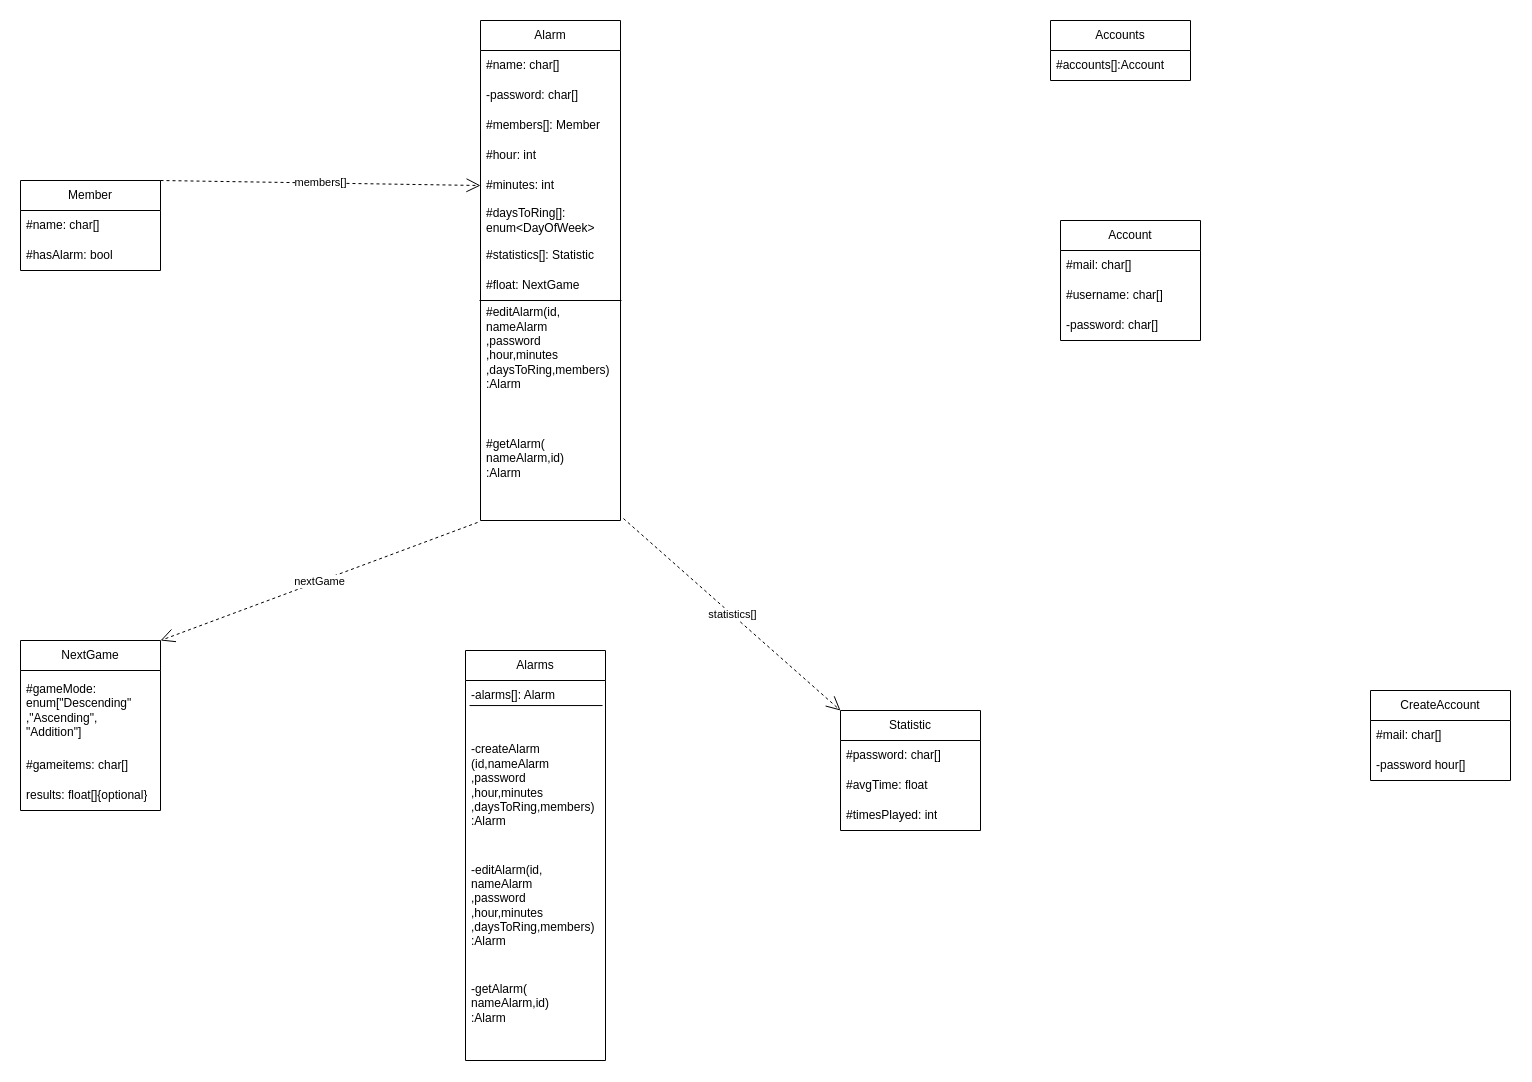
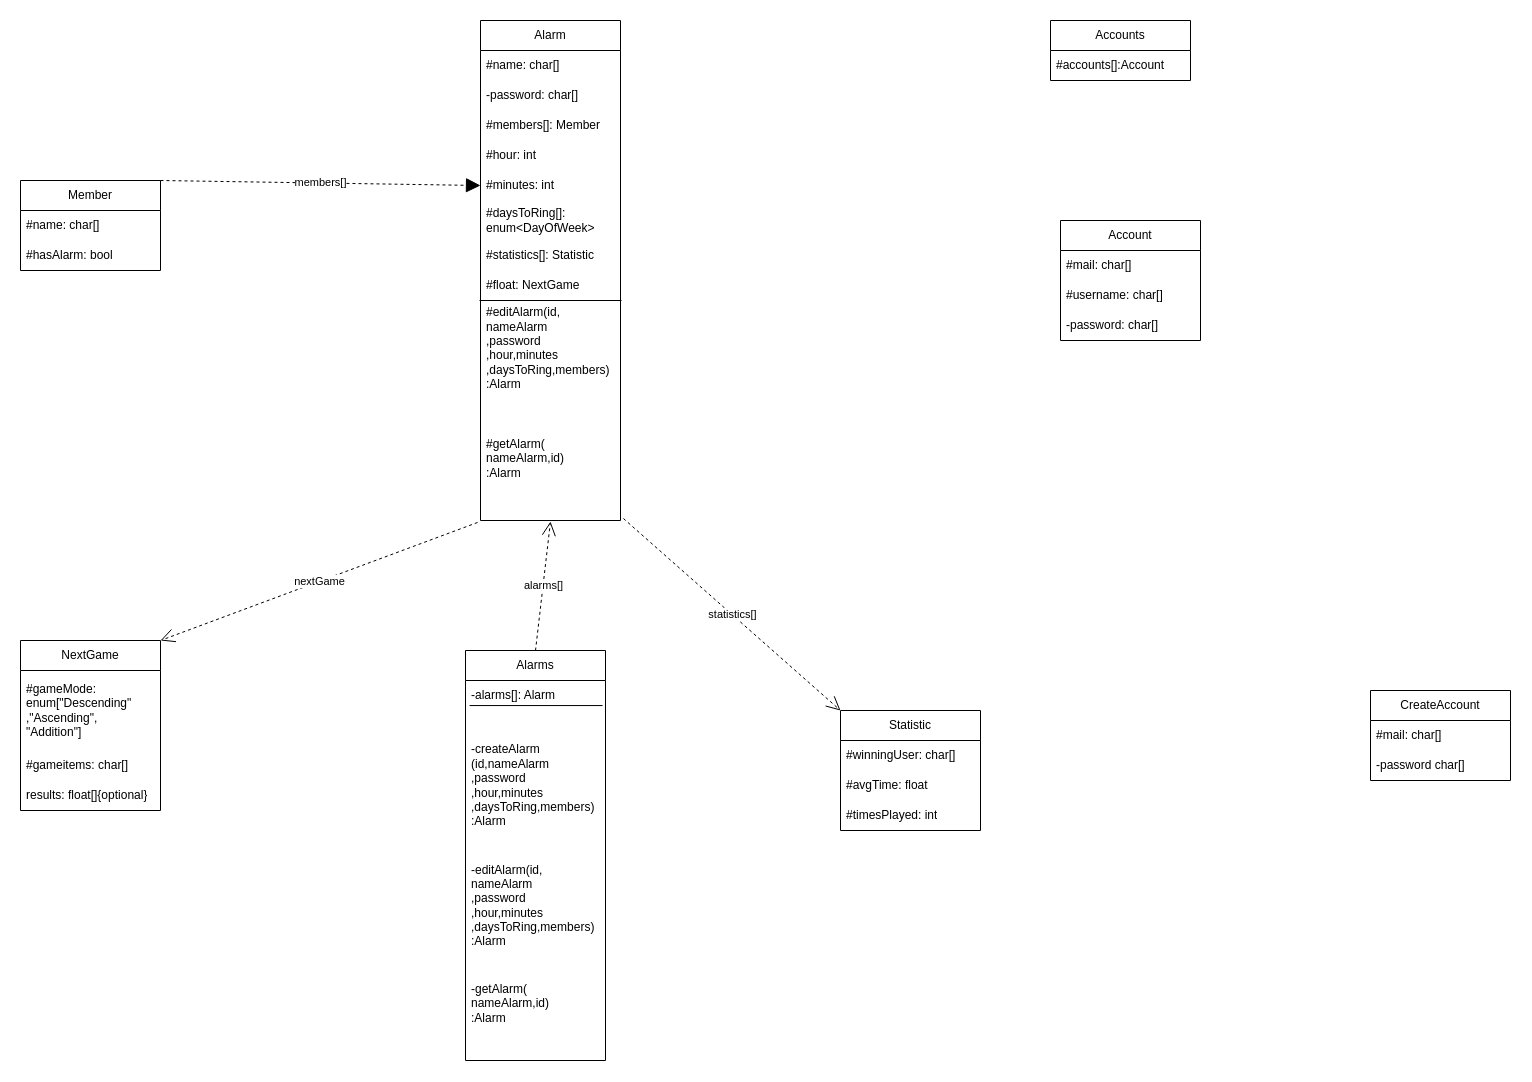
edge "Member" -> "#minutes: int": arrowhead open -> block
edge "Alarms" -> "#getAlarm( nameAlarm,id) :Alarm": added, label "alarms[]"
node "#password: char[]": label "#password: char[]" -> "#winningUser: char[]"
node "-password hour[]": label "-password hour[]" -> "-password char[]"
